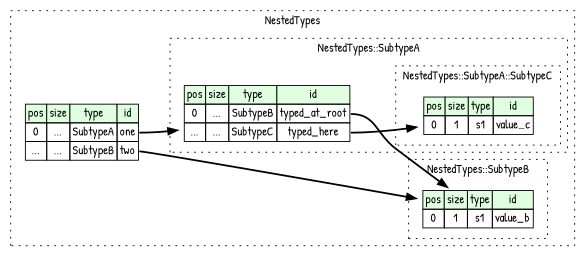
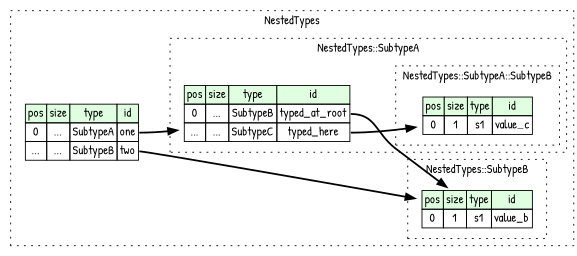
cluster "NestedTypes::SubtypeA::SubtypeC": label "NestedTypes::SubtypeA::SubtypeC" -> "NestedTypes::SubtypeA::SubtypeB"
